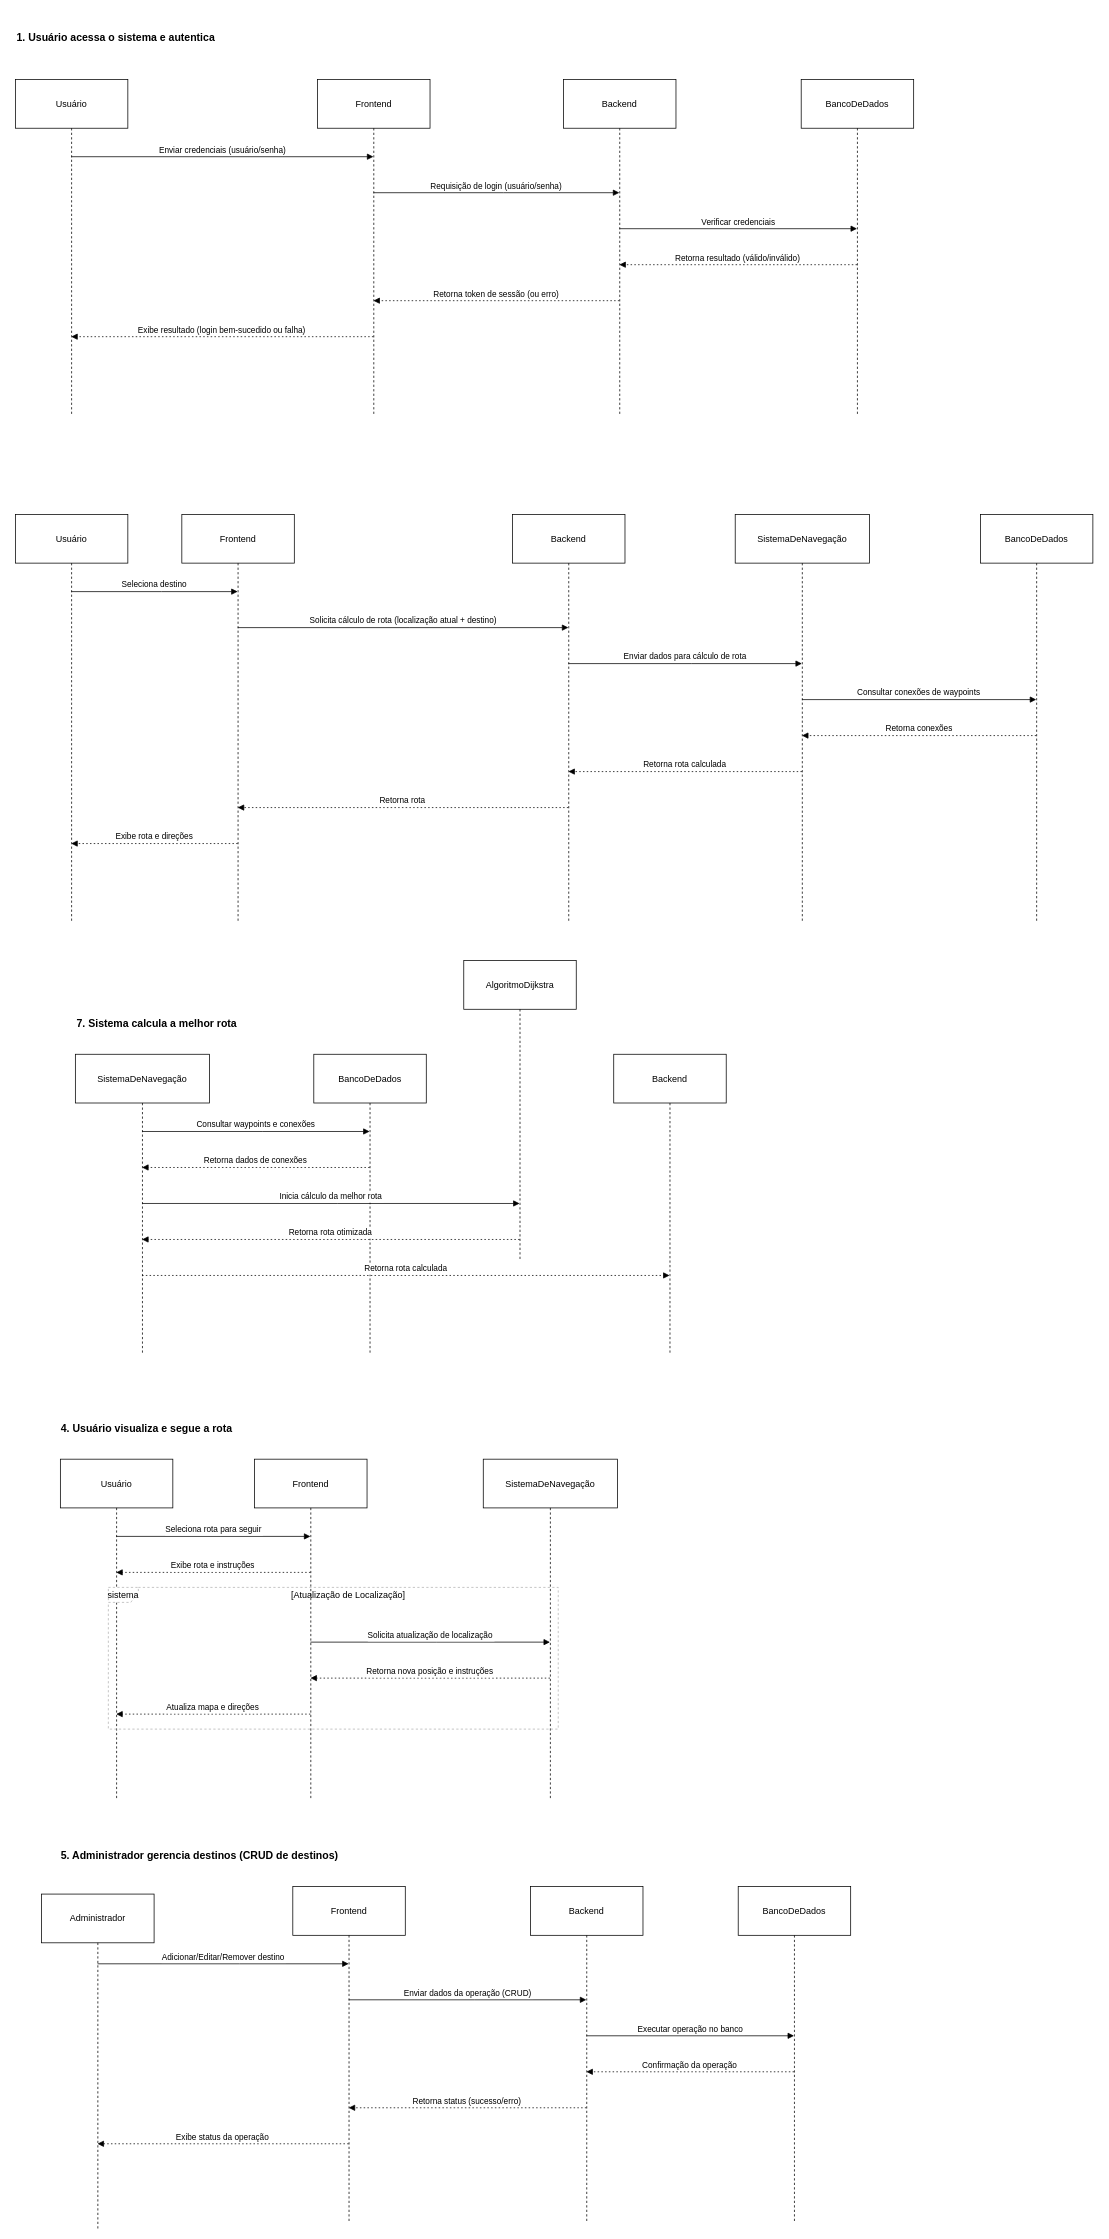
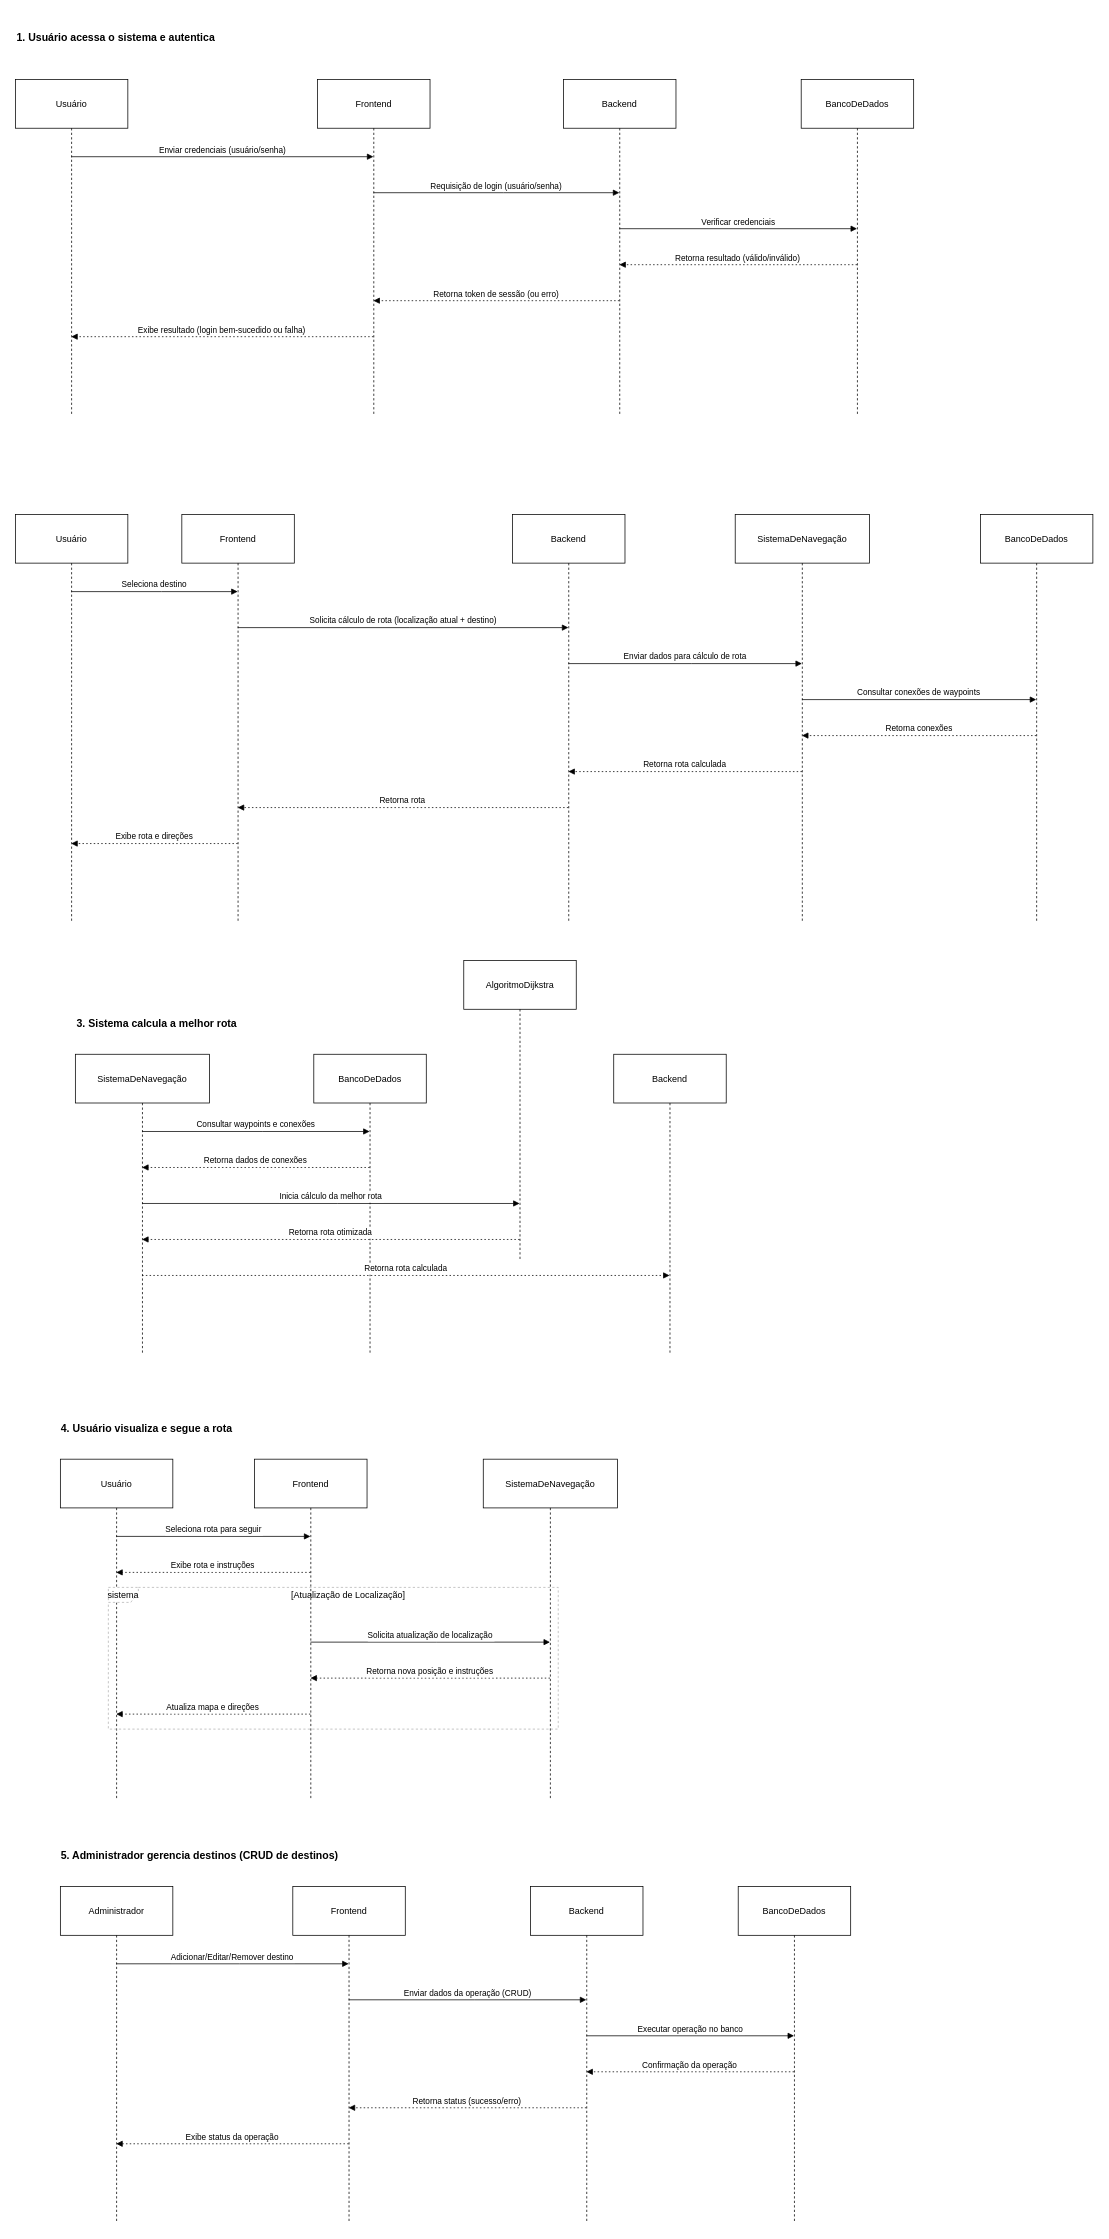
node "7. Sistema calcula a melhor rota": label "7. Sistema calcula a melhor rota" -> "3. Sistema calcula a melhor rota"
node "Administrador": moved (98, 2062) -> (117, 2055)
